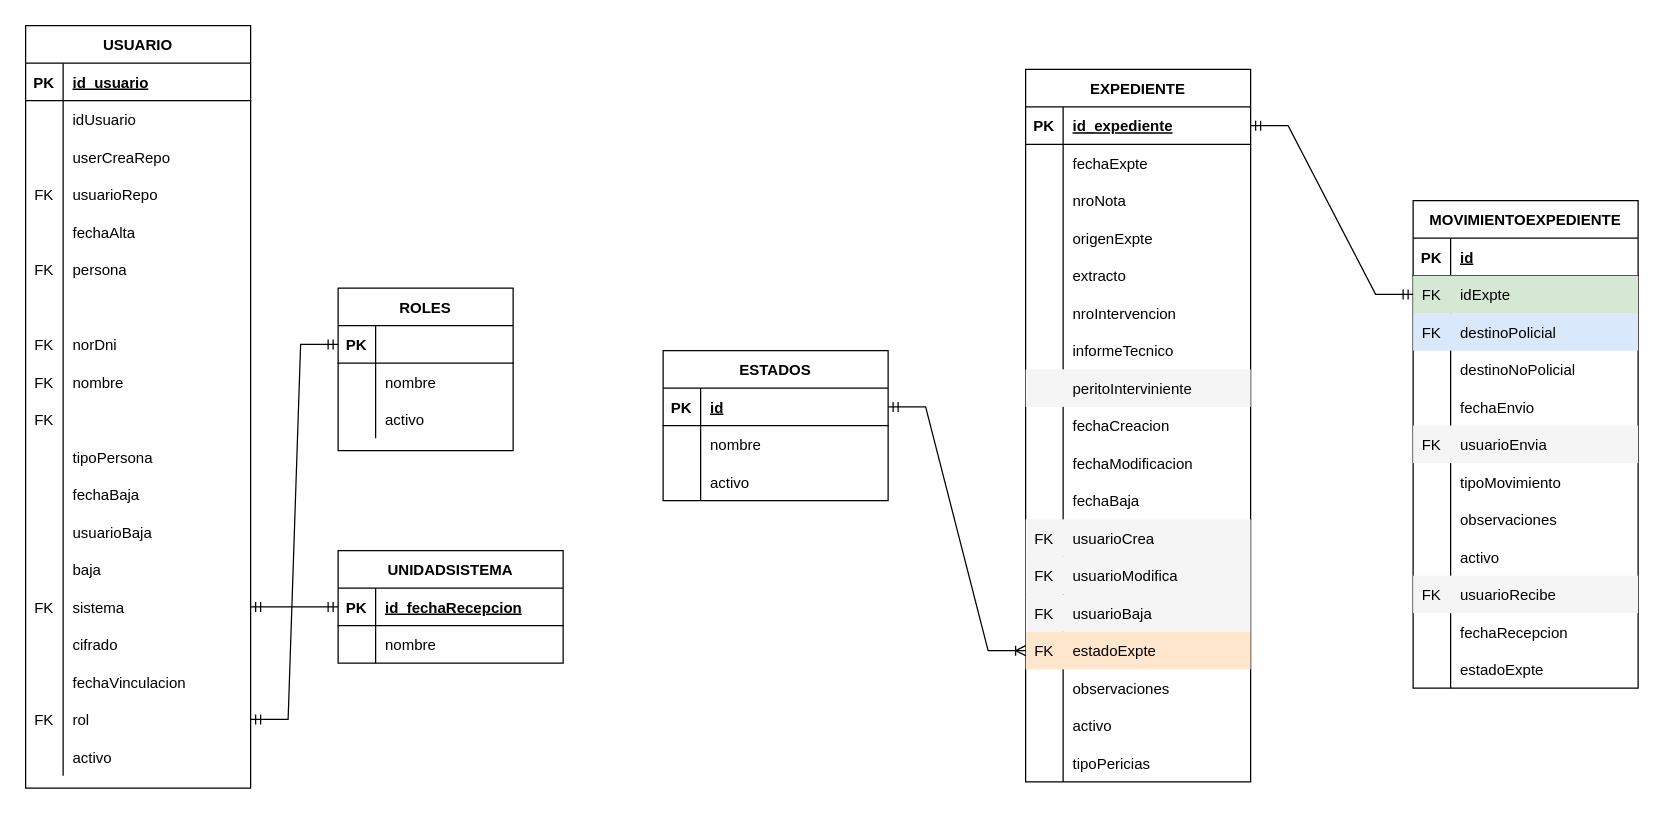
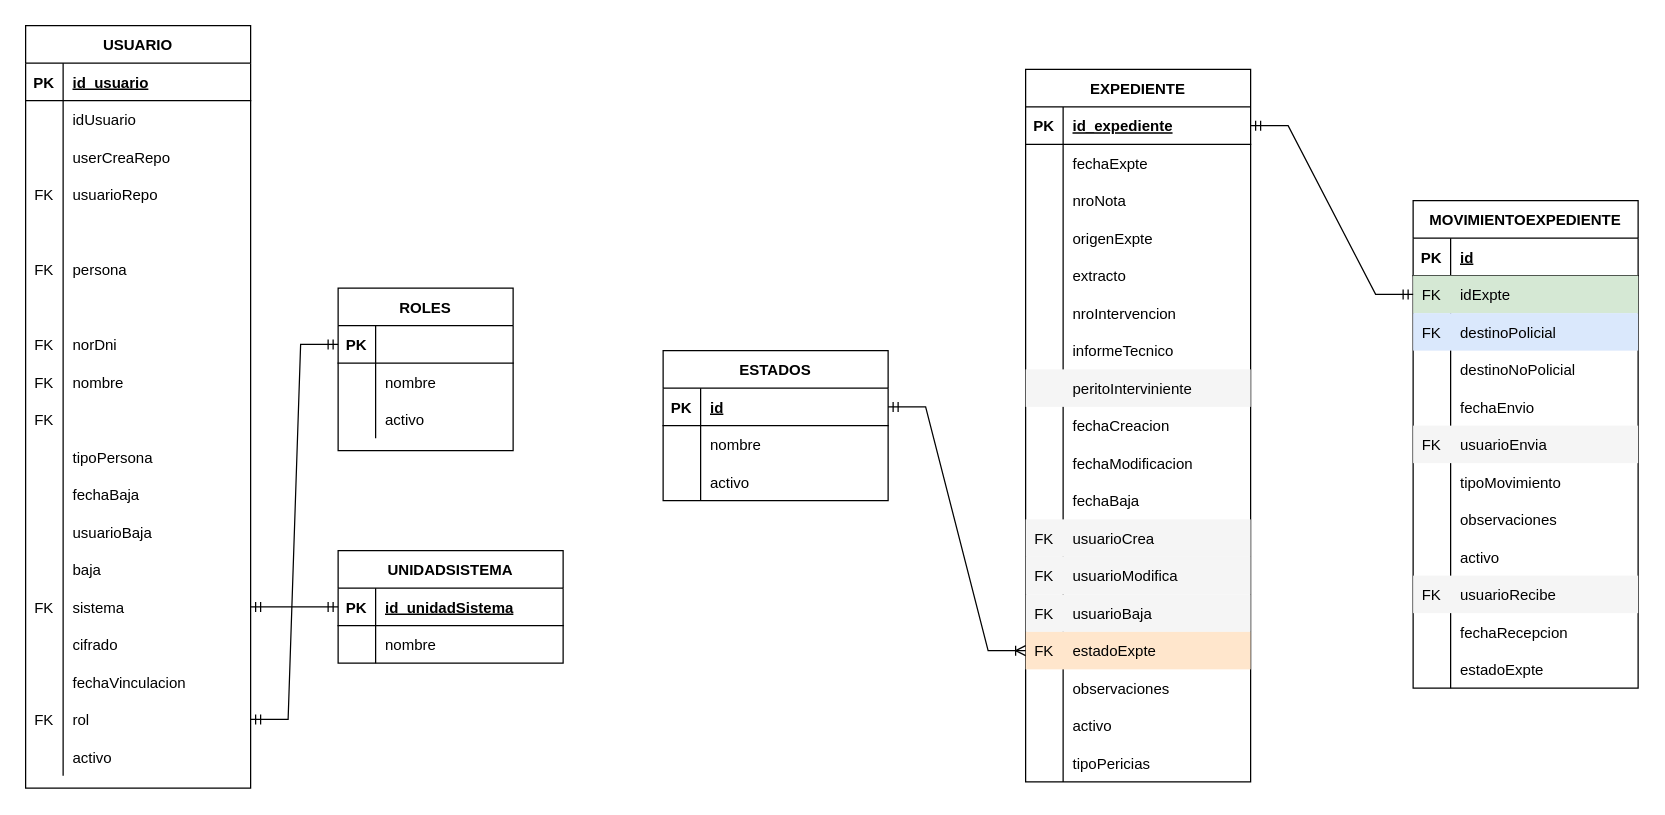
node "fechaAlta": removed
node "id_fechaRecepcion": label "id_fechaRecepcion" -> "id_unidadSistema"
